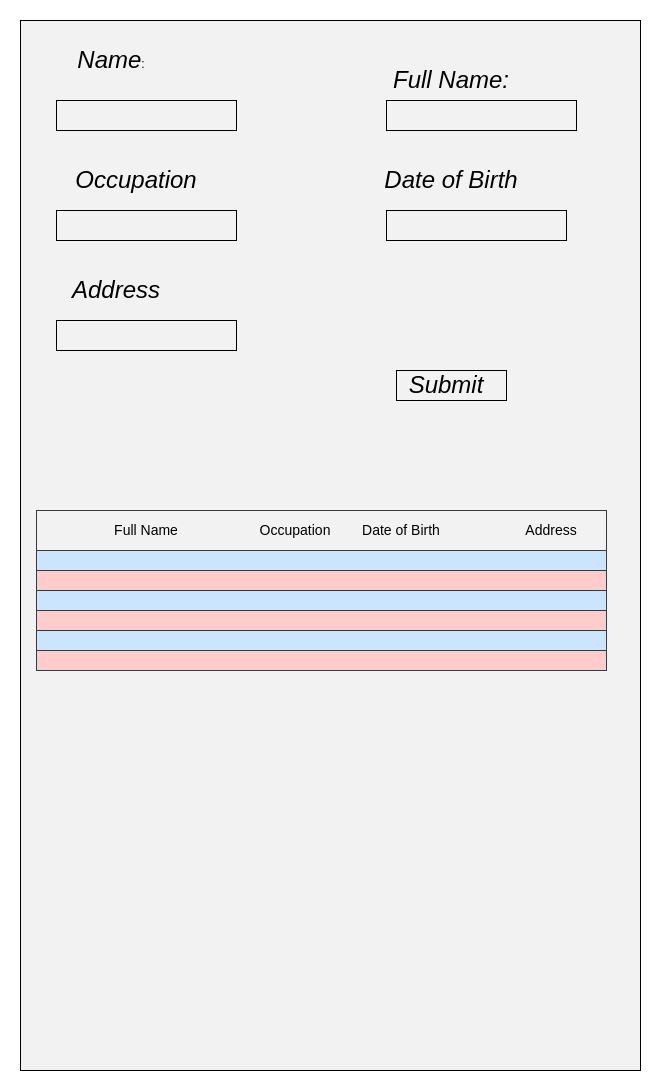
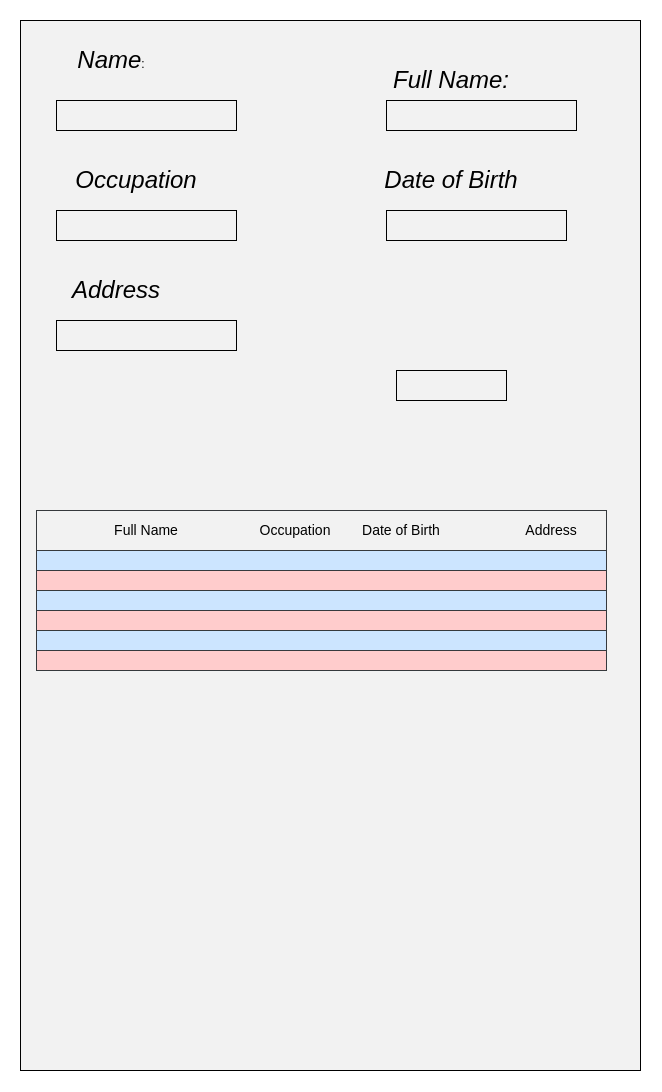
node "Submit": removed
